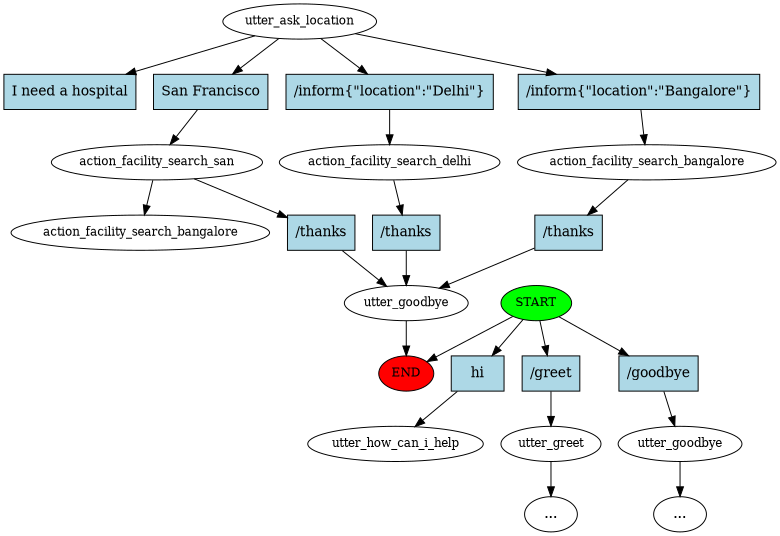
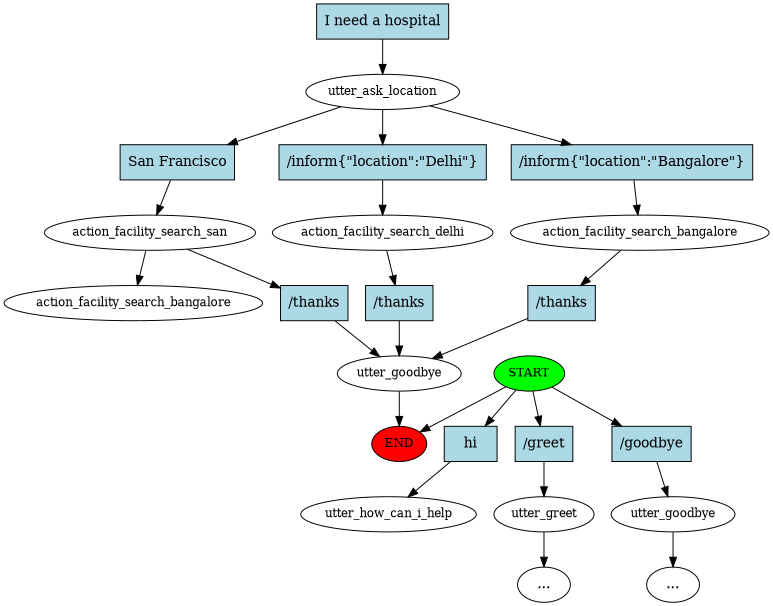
edge "utter_ask_location" -> "I need a hospital": reversed
